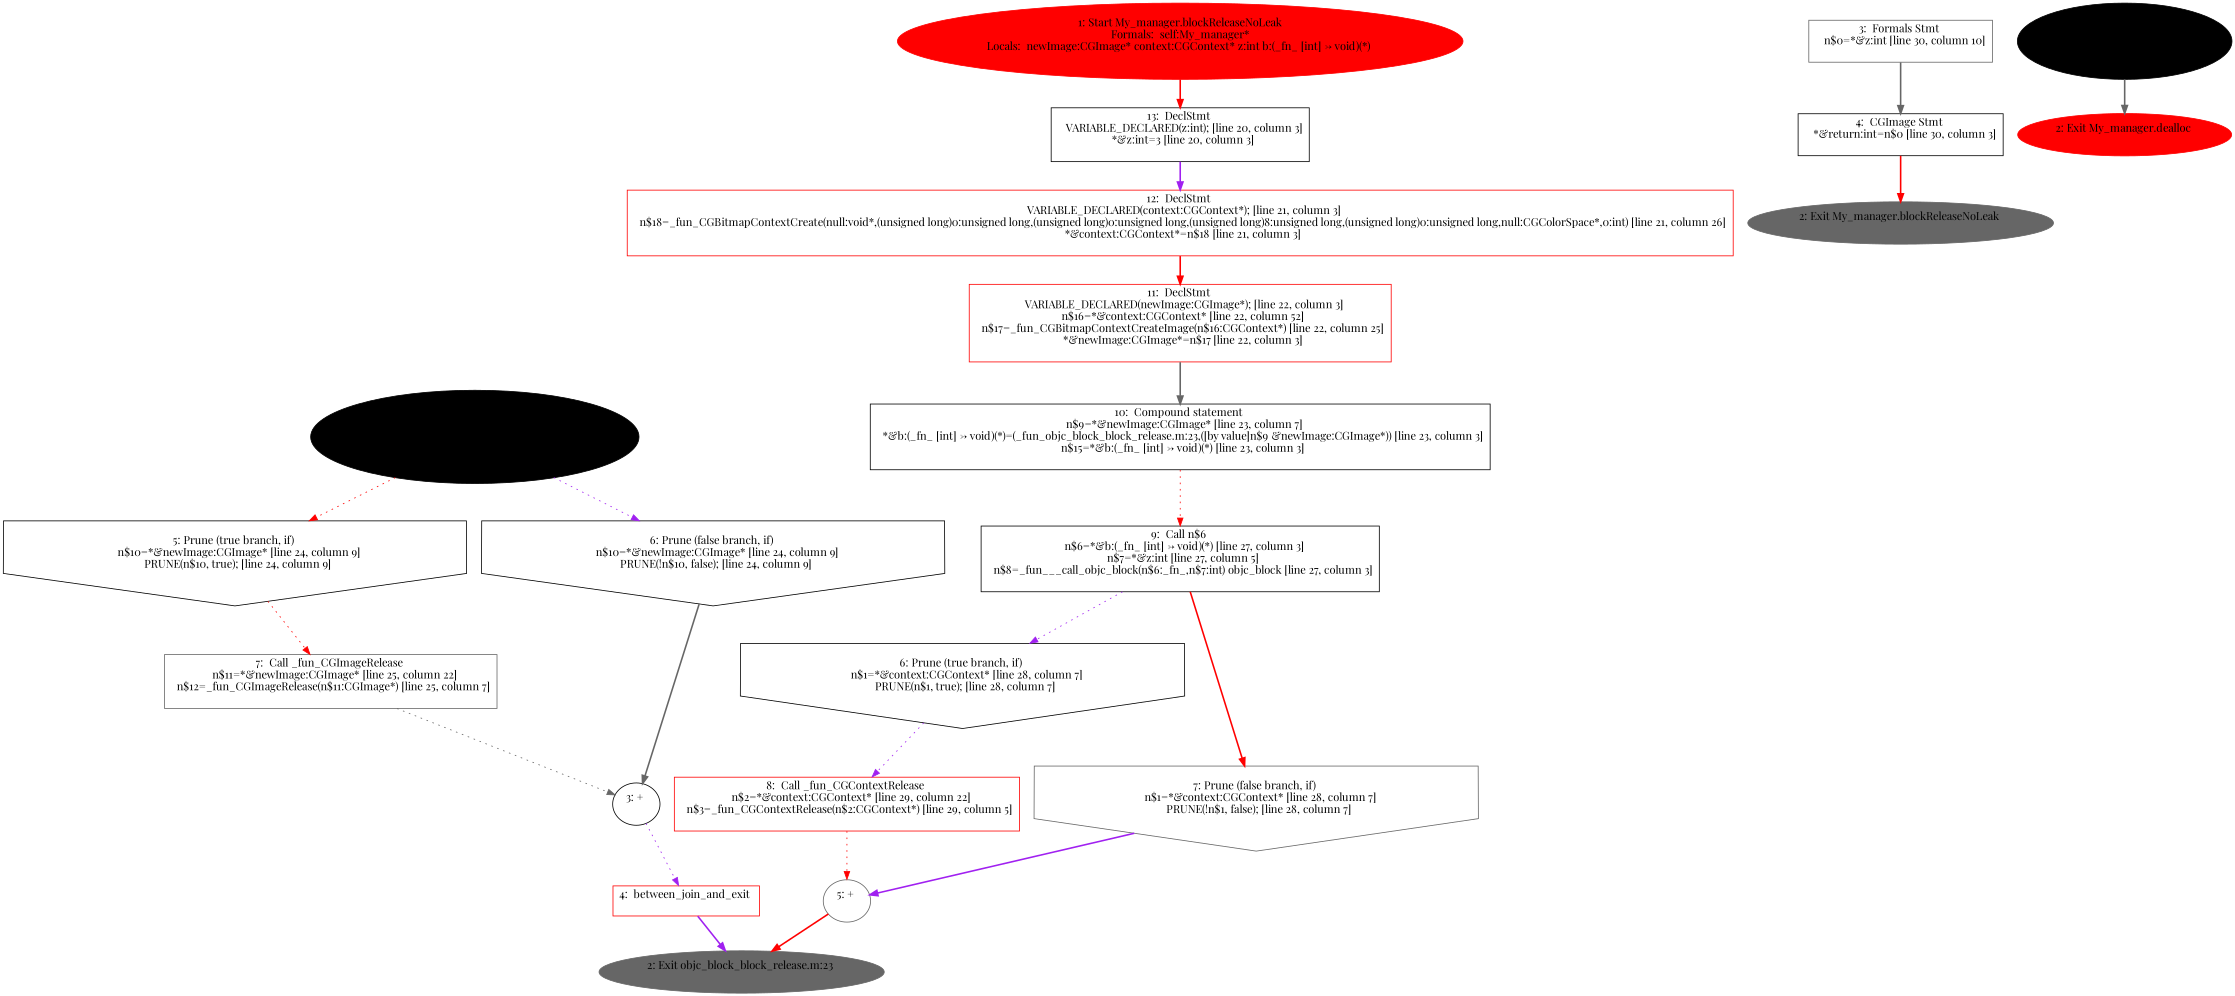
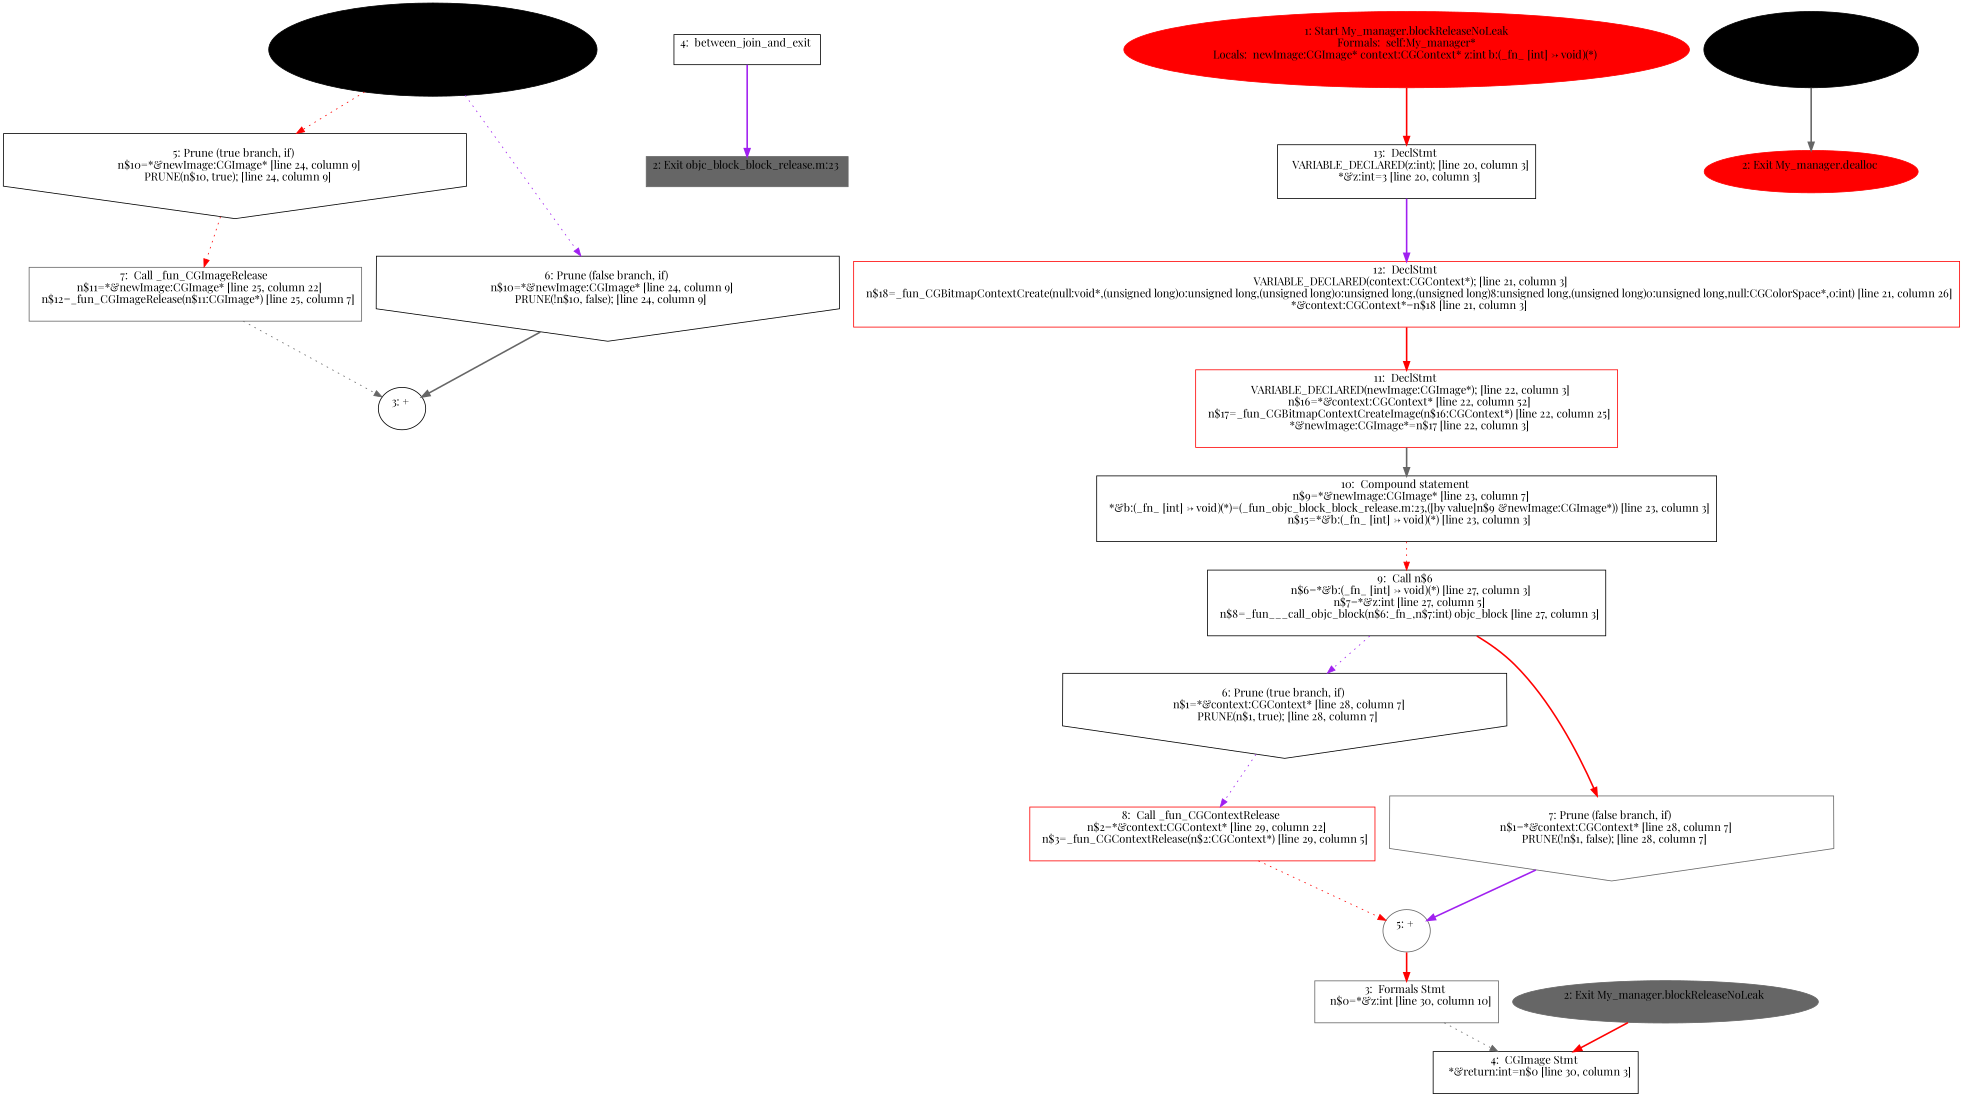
edge "3:  Formals Stmt n$0=*&z:int [line 30, column 10]" -> "4:  CGImage Stmt *&return:int=n$0 [line 30, column 3]": style bold -> dotted
edge "4:  CGImage Stmt *&return:int=n$0 [line 30, column 3]" -> "2: Exit My_manager.blockReleaseNoLeak": reversed
edge "3: +" -> "4:  between_join_and_exit": removed
node "4:  between_join_and_exit": color red -> black
edge "5: +" -> "2: Exit objc_block_block_release.m:23": now "5: +" -> "3:  Formals Stmt n$0=*&z:int [line 30, column 10]"
node "2: Exit objc_block_block_release.m:23": shape ellipse -> box
